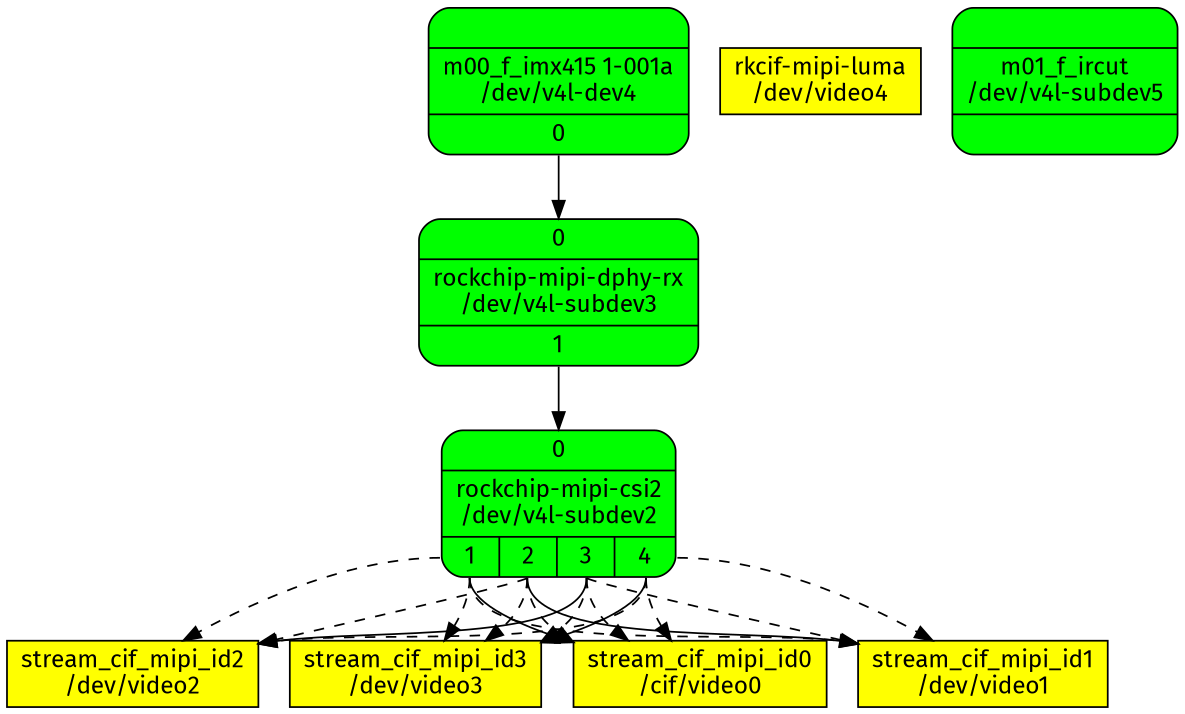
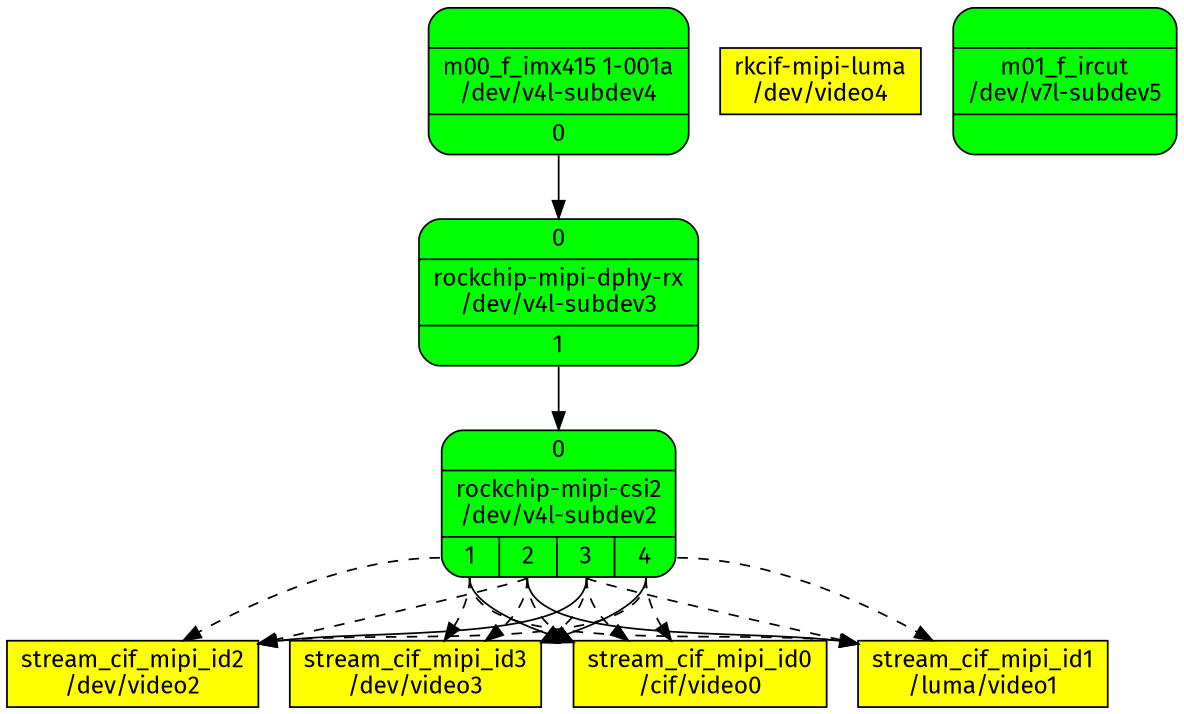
node "m00_f_imx415 1-001a": text "/dev/v4l-dev4" -> "/dev/v4l-subdev4"
node "m01_f_ircut": text "/dev/v4l-subdev5" -> "/dev/v7l-subdev5"
node "stream_cif_mipi_id1 /dev/video1": label "stream_cif_mipi_id1 /dev/video1" -> "stream_cif_mipi_id1 /luma/video1"
